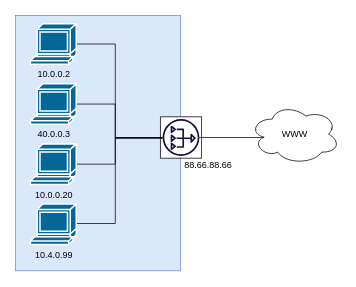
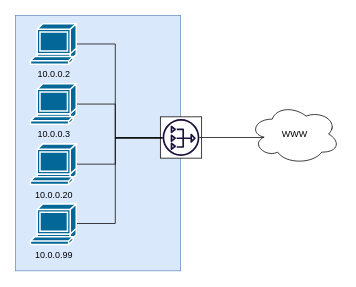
node "40.0.0.3": label "40.0.0.3" -> "10.0.0.3"
node "88.66.88.66": removed
node "10.4.0.99": label "10.4.0.99" -> "10.0.0.99"
